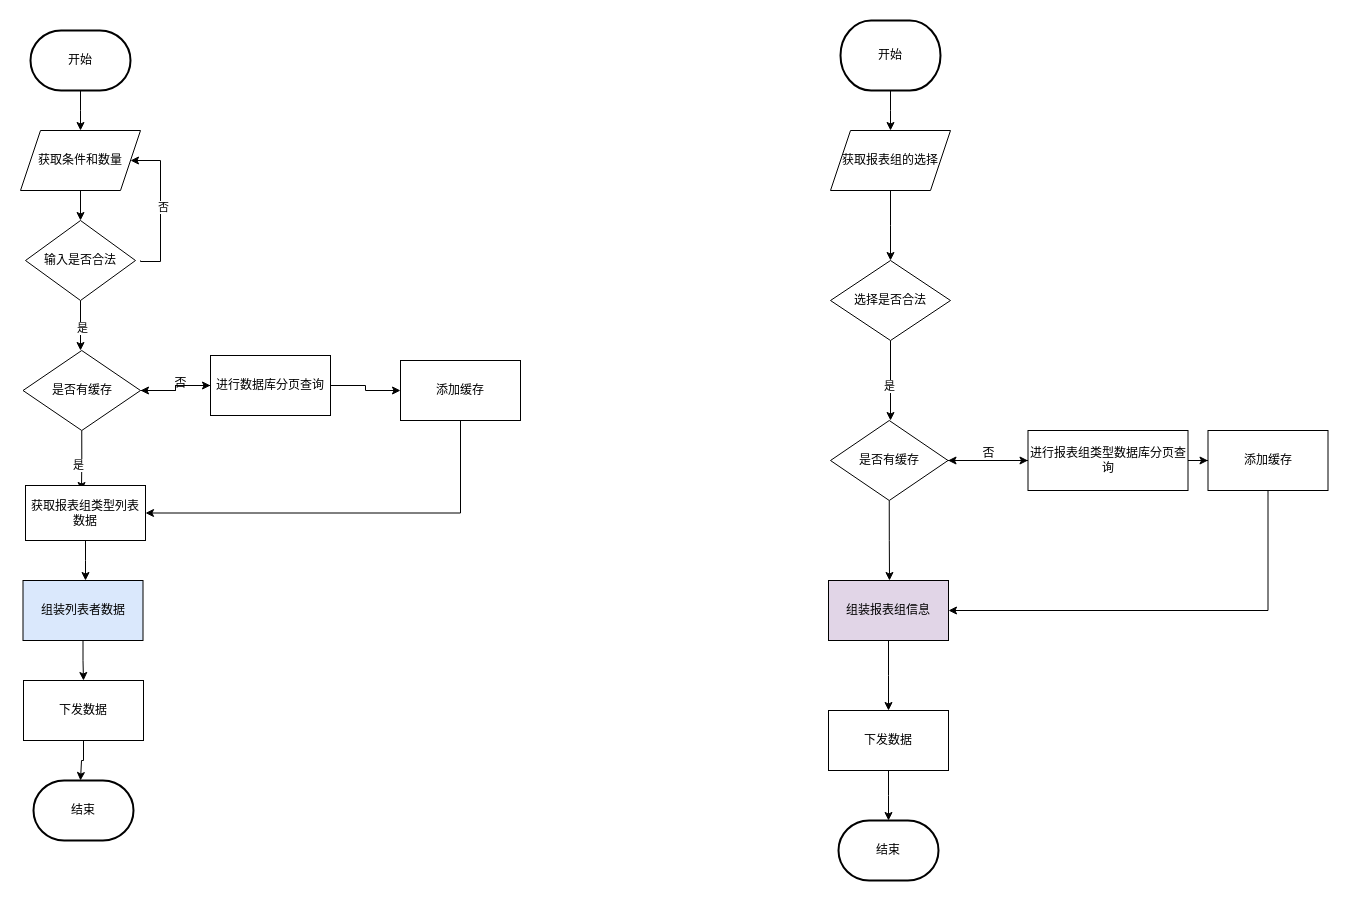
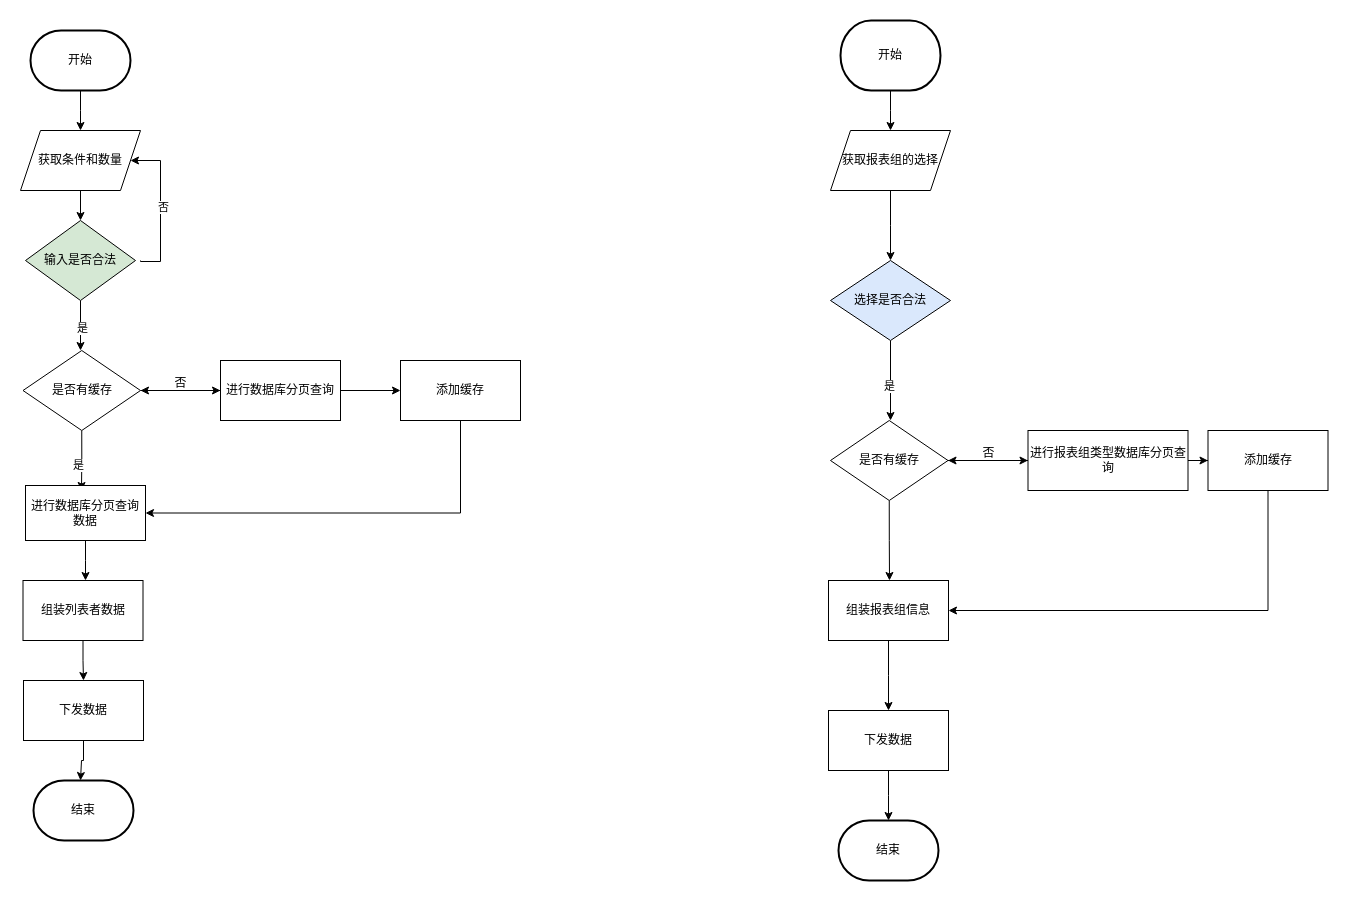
node "输入是否合法": fillcolor #ffffff -> #d5e8d4
node "选择是否合法": fillcolor #ffffff -> #dae8fc
node "进行数据库分页查询": moved (271, 386) -> (281, 391)
node "获取报表组类型列表 数据": label "获取报表组类型列表 数据" -> "进行数据库分页查询 数据"
node "组装列表者数据": fillcolor #dae8fc -> #ffffff
node "组装报表组信息": fillcolor #e1d5e7 -> #ffffff
